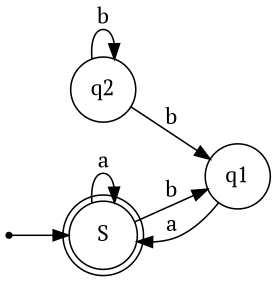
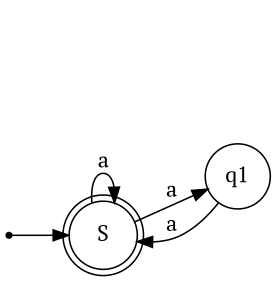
node "q2": removed
edge "S" -> "q1": label "b" -> "a"
